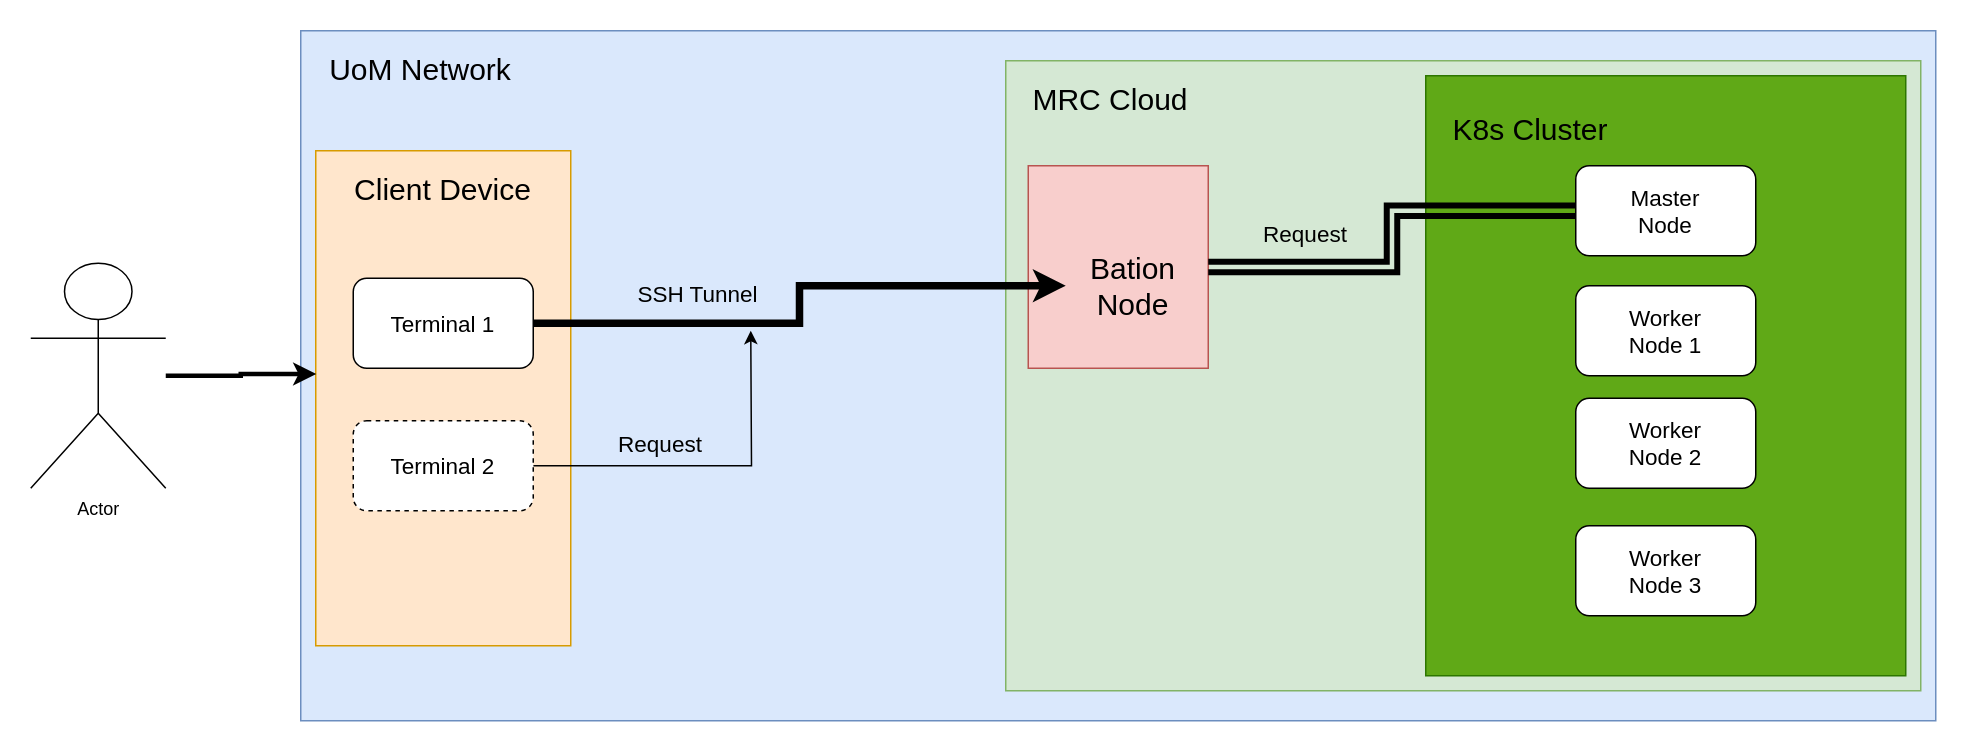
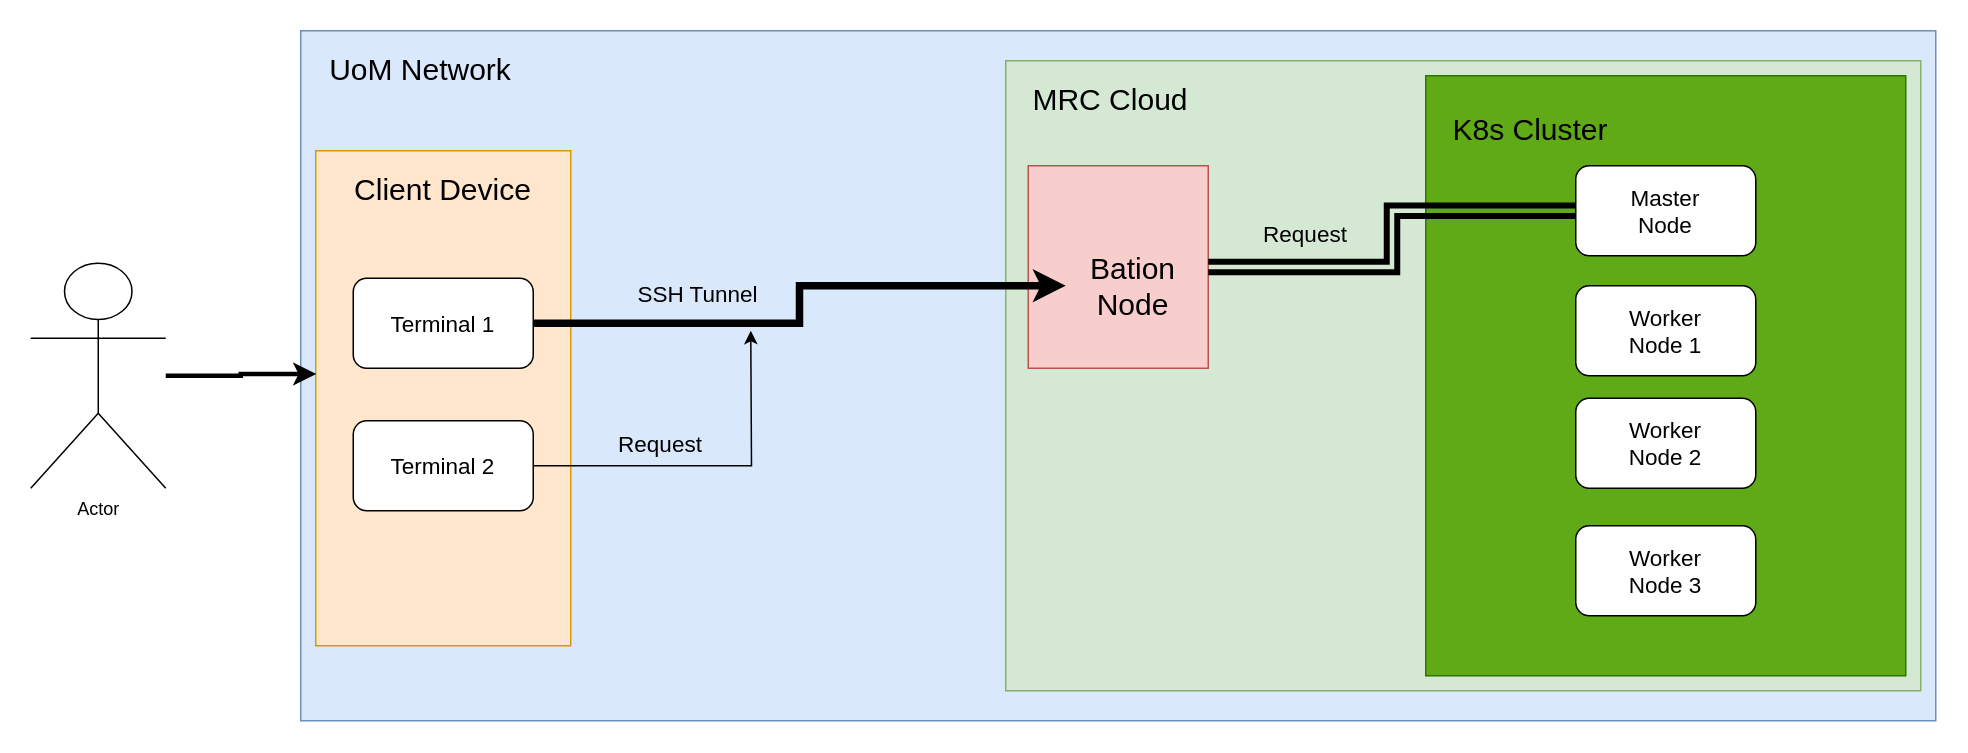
node "Terminal 2": style dashed -> solid
